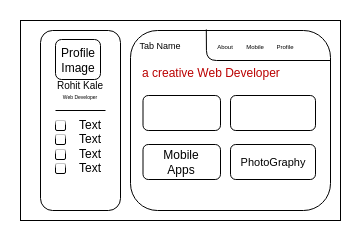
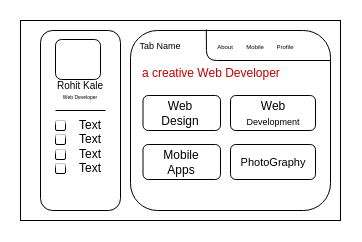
node "Profile Image": removed
node "Web Design": added
node "Web Development": added
